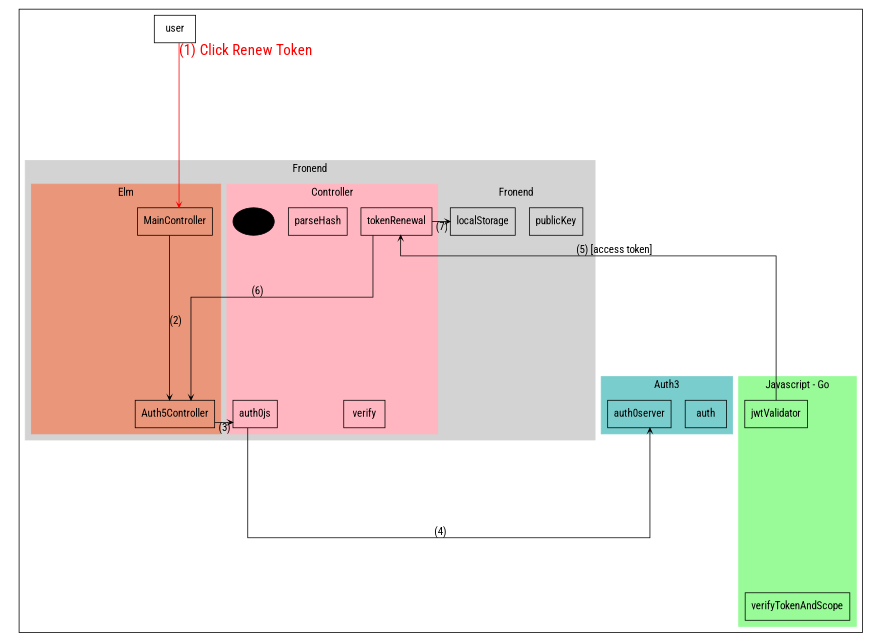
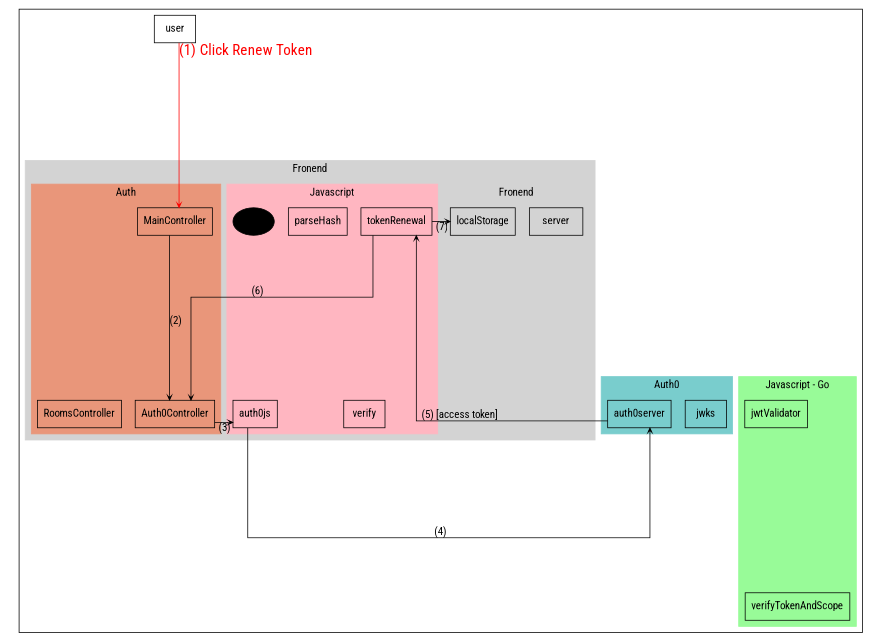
cluster "Elm": label "Elm" -> "Auth"
cluster "Controller": label "Controller" -> "Javascript"
node "publicKey": label "publicKey" -> "server"
edge "jwtValidator" -> "tokenRenewal": now "auth0server" -> "tokenRenewal"
cluster "Auth3": label "Auth3" -> "Auth0"
node "RoomsController": added
node "Auth5Controller": label "Auth5Controller" -> "Auth0Controller"
node "auth": label "auth" -> "jwks"
